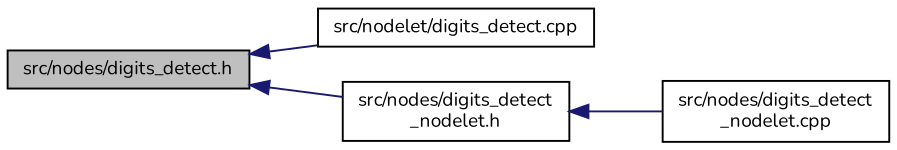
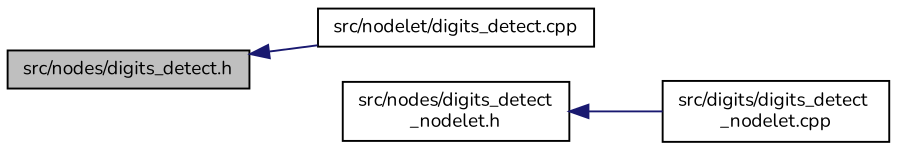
edge "src/nodes/digits_detect _nodelet.h" -> "src/nodes/digits_detect.h": removed
node "src/nodes/digits_detect _nodelet.cpp": label "src/nodes/digits_detect _nodelet.cpp" -> "src/digits/digits_detect _nodelet.cpp"
